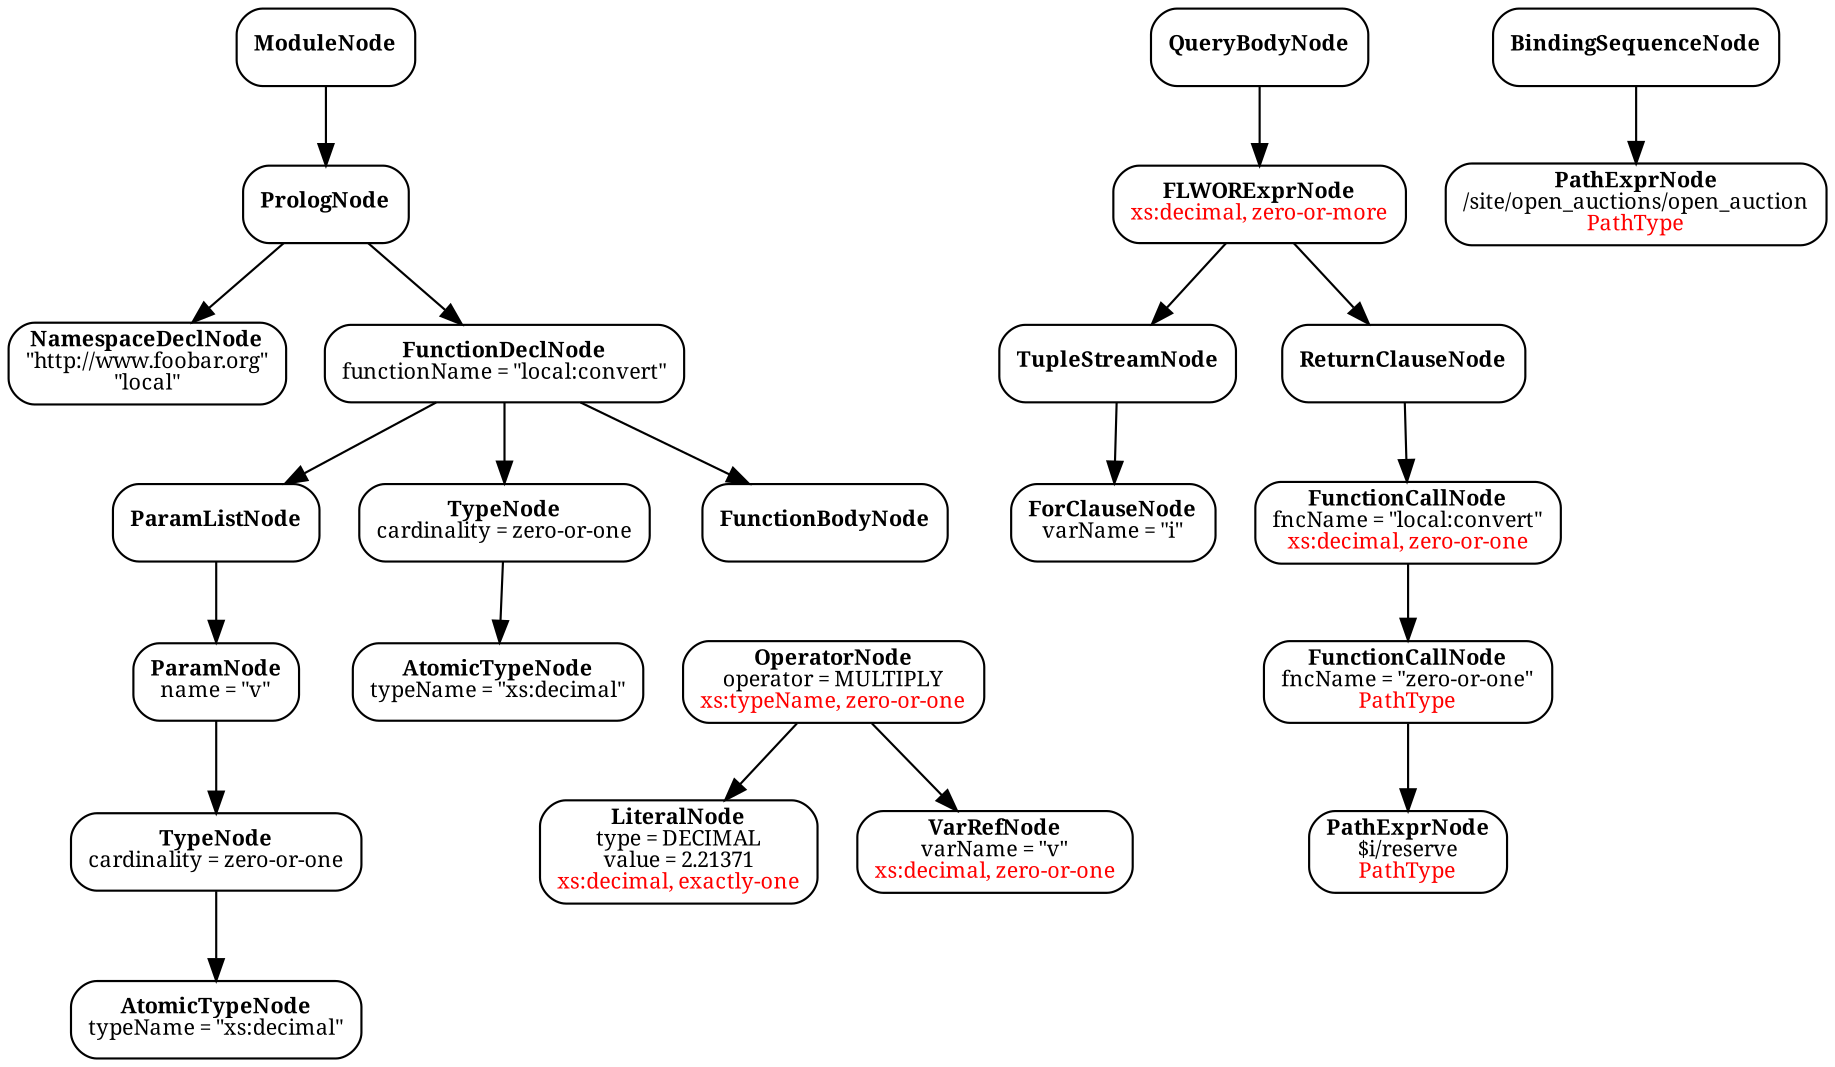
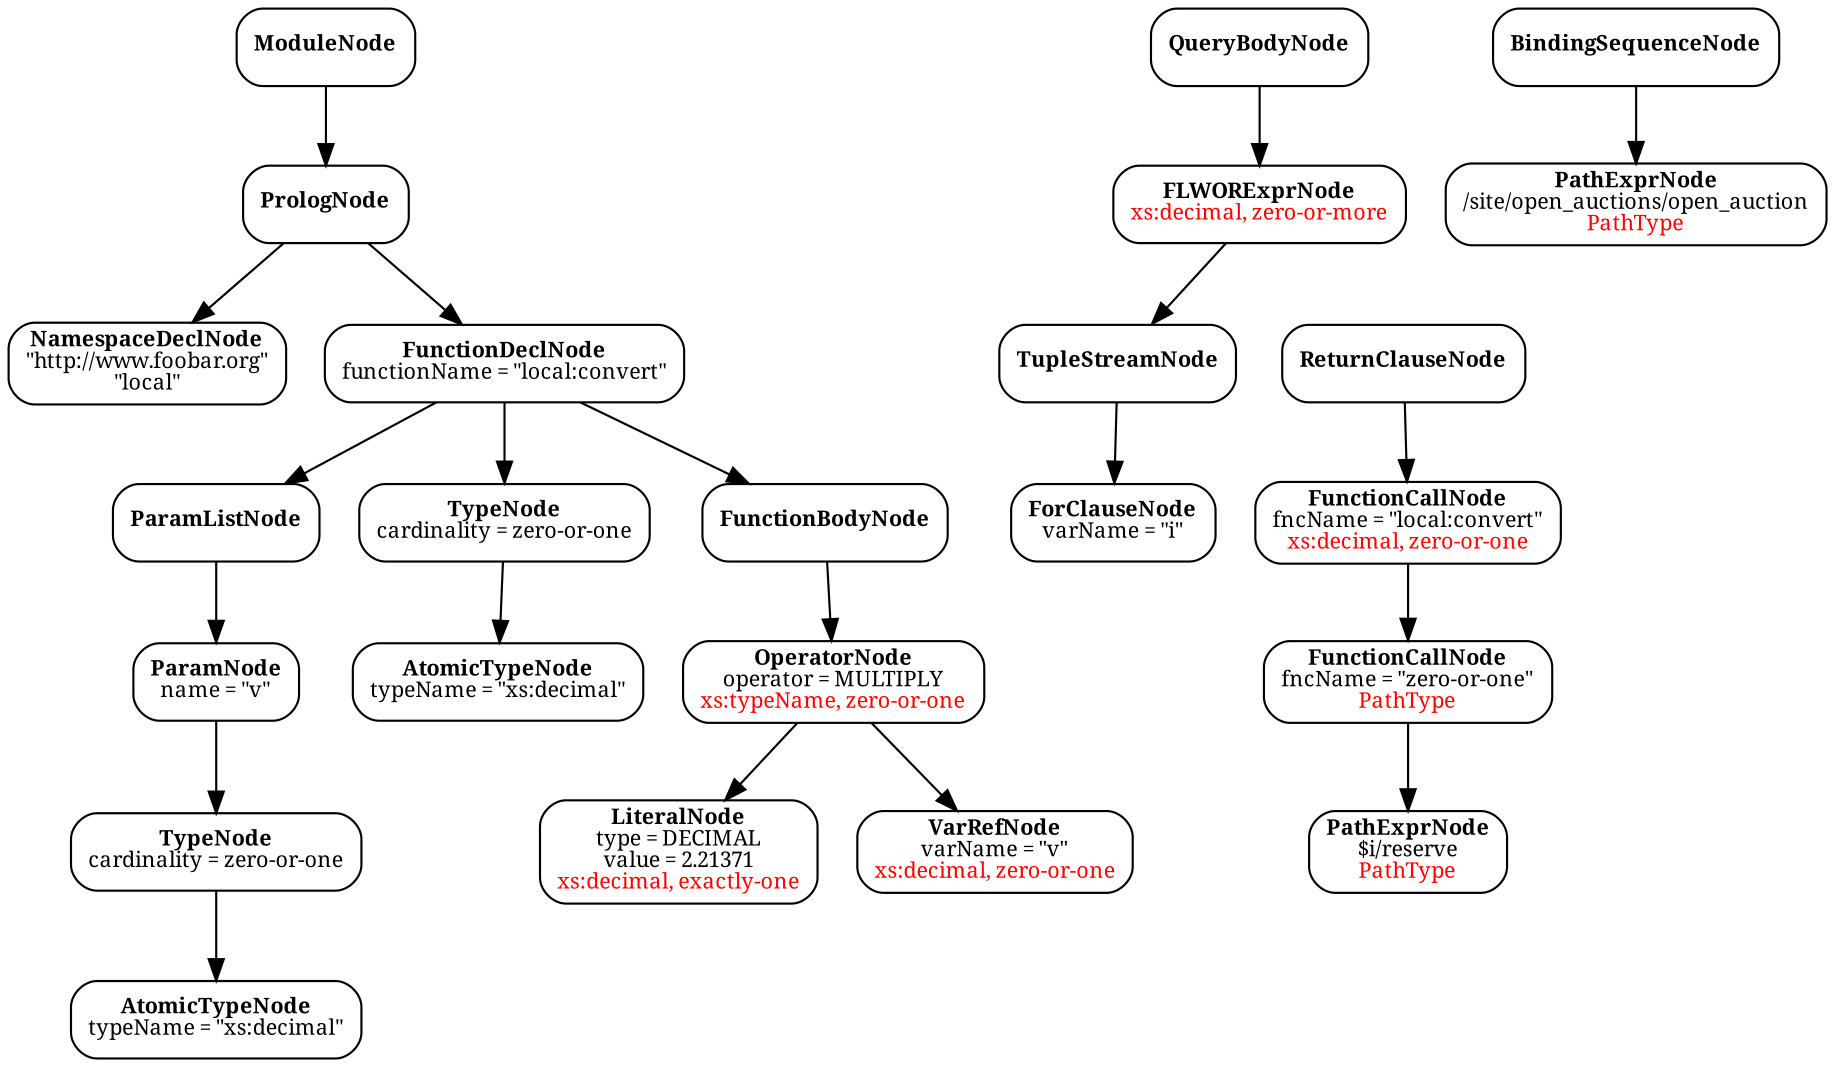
edge "FLWORExprNode" -> "ReturnClauseNode": removed
edge "FunctionBodyNode" -> "OperatorNode": added
